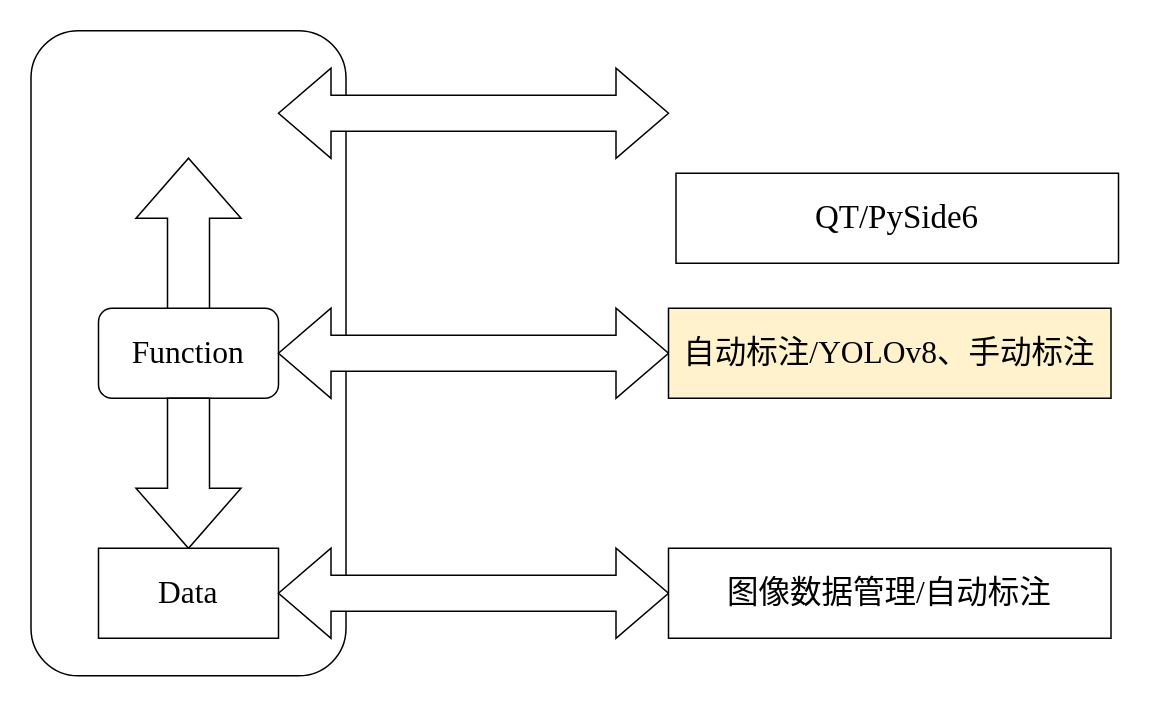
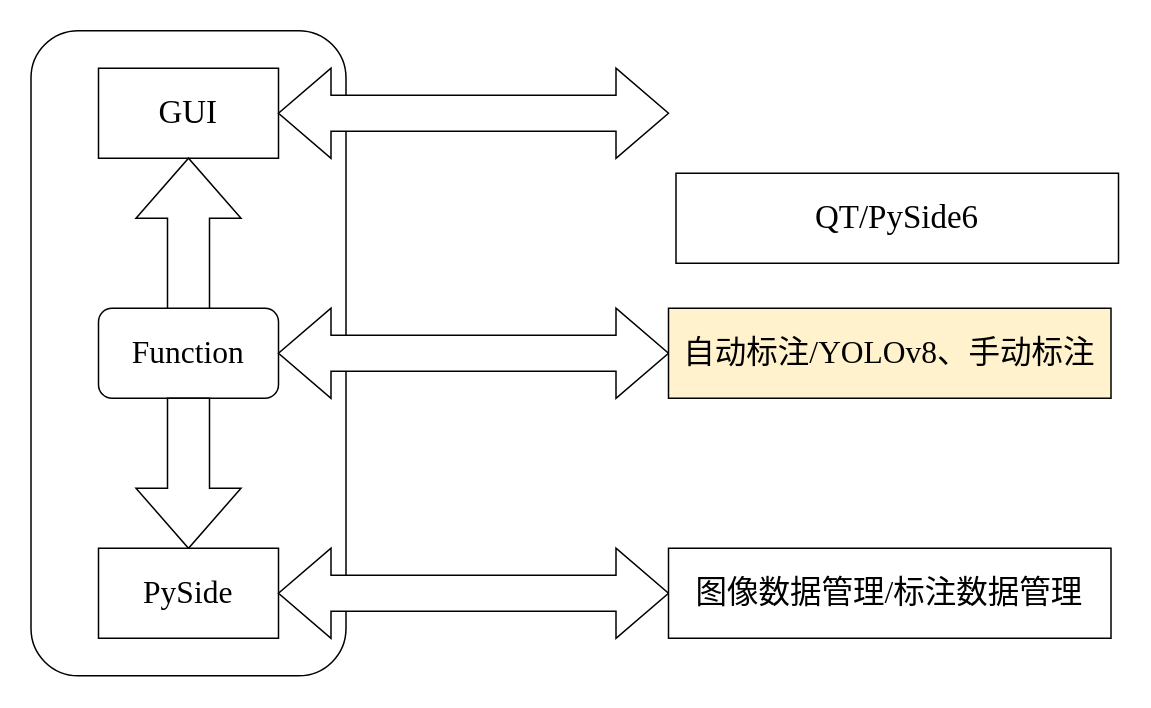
node "GUI": added
node "Data": label "Data" -> "PySide"
node "图像数据管理/自动标注": label "图像数据管理/自动标注" -> "图像数据管理/标注数据管理"
